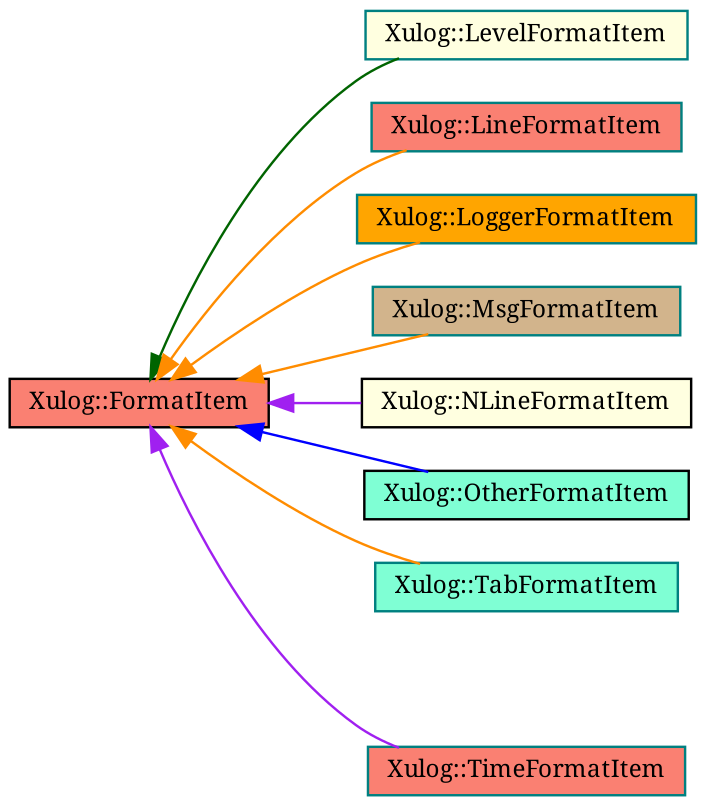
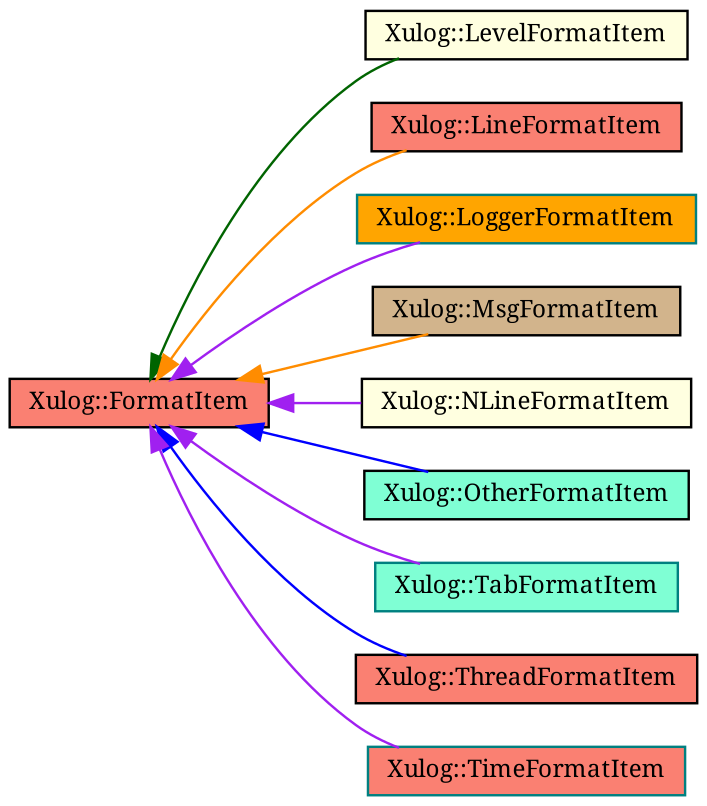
node "Xulog::LevelFormatItem": color teal -> black
node "Xulog::LineFormatItem": color teal -> black
edge "Xulog::LoggerFormatItem" -> "Xulog::FormatItem": color darkorange -> purple
node "Xulog::MsgFormatItem": color teal -> black
edge "Xulog::TabFormatItem" -> "Xulog::FormatItem": color darkorange -> purple
node "Xulog::ThreadFormatItem": added
